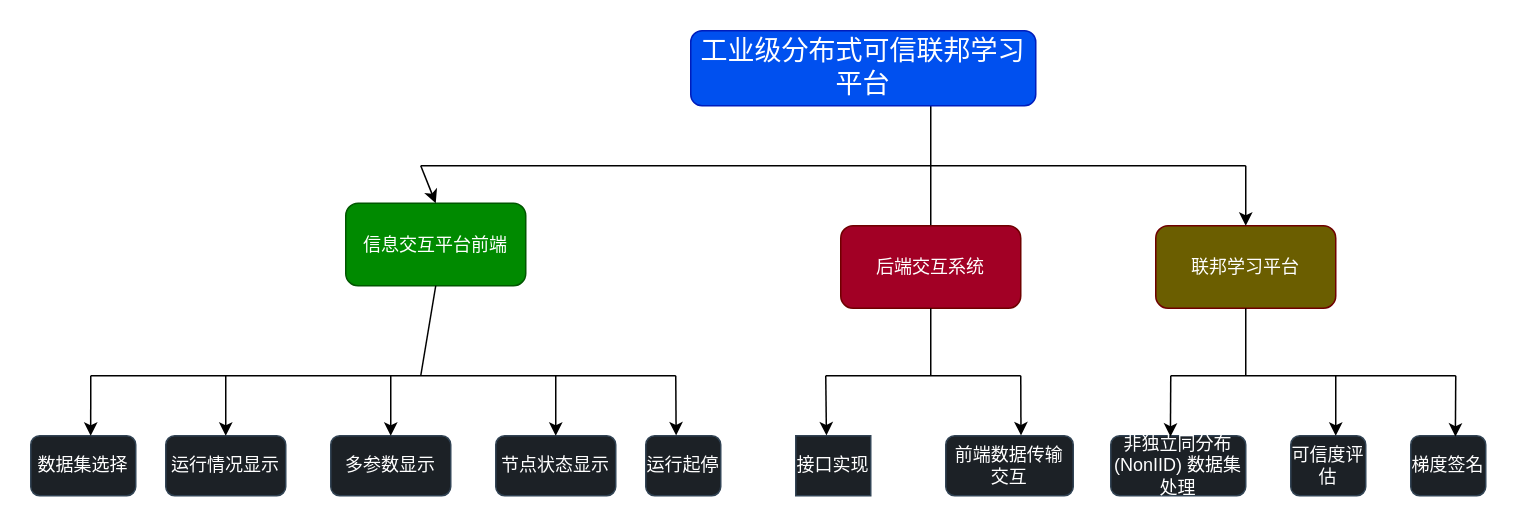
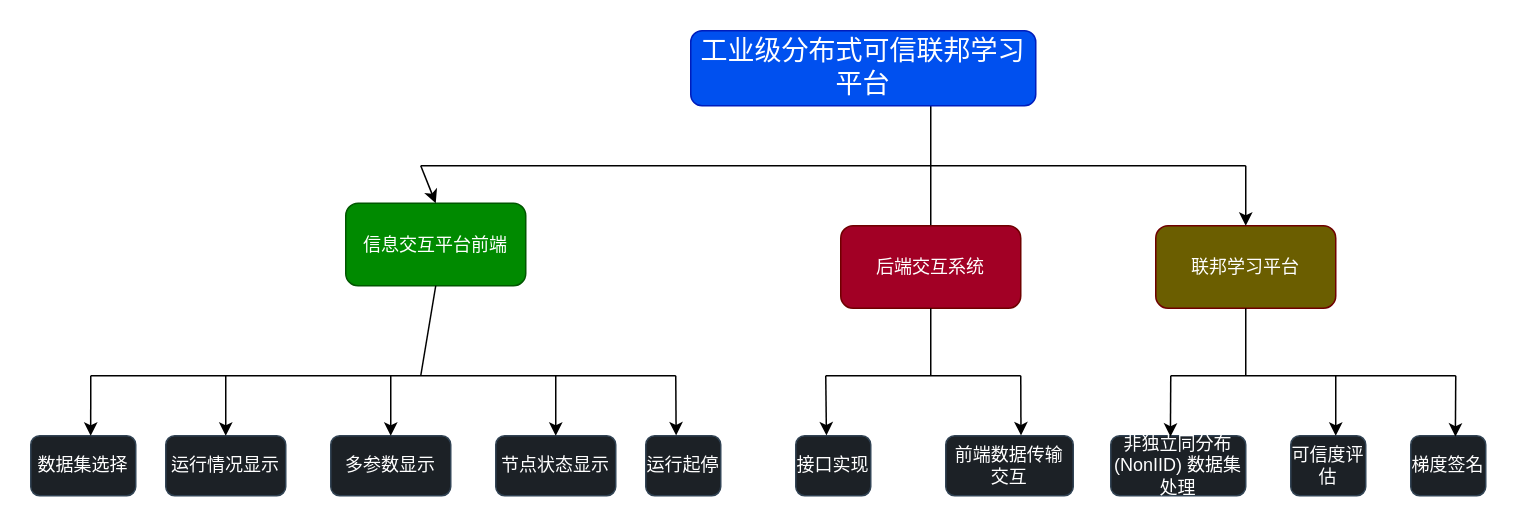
node "接口实现": shape rectangle -> rounded rectangle
